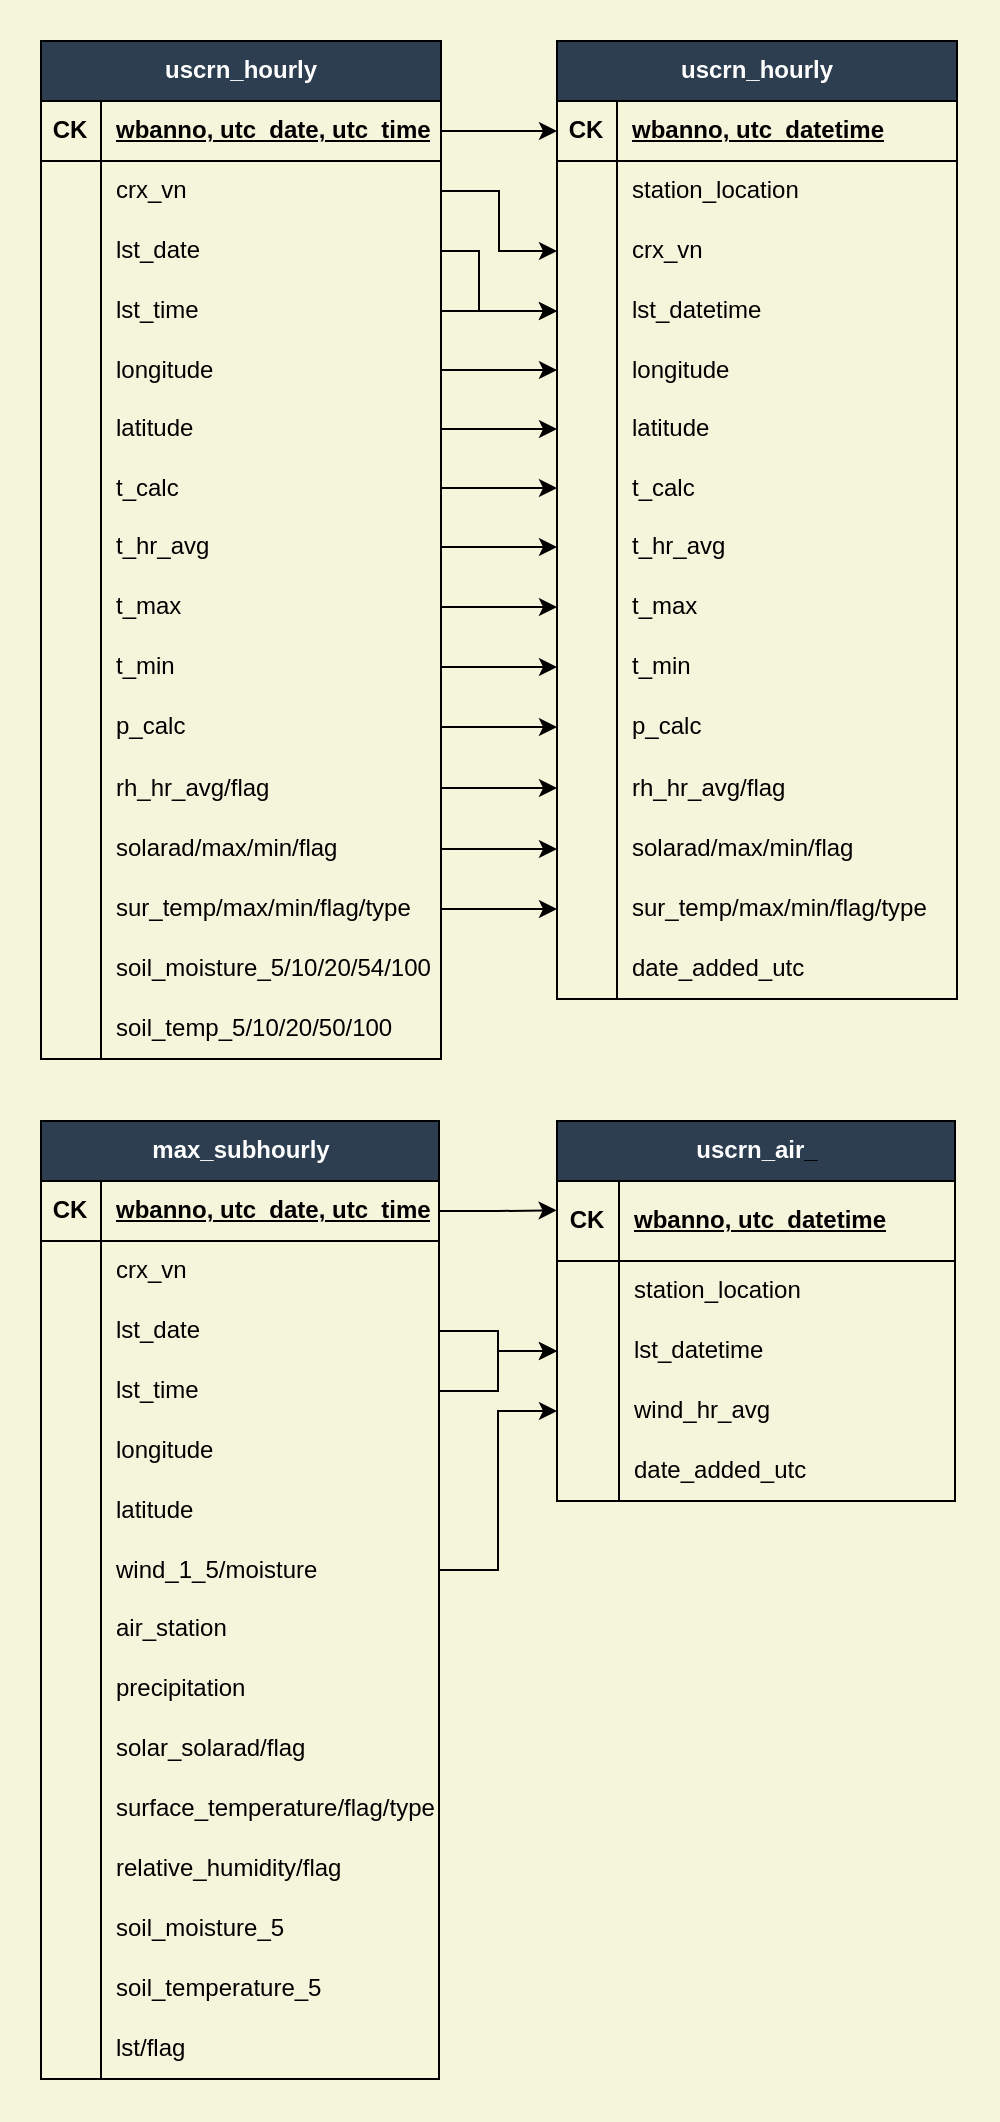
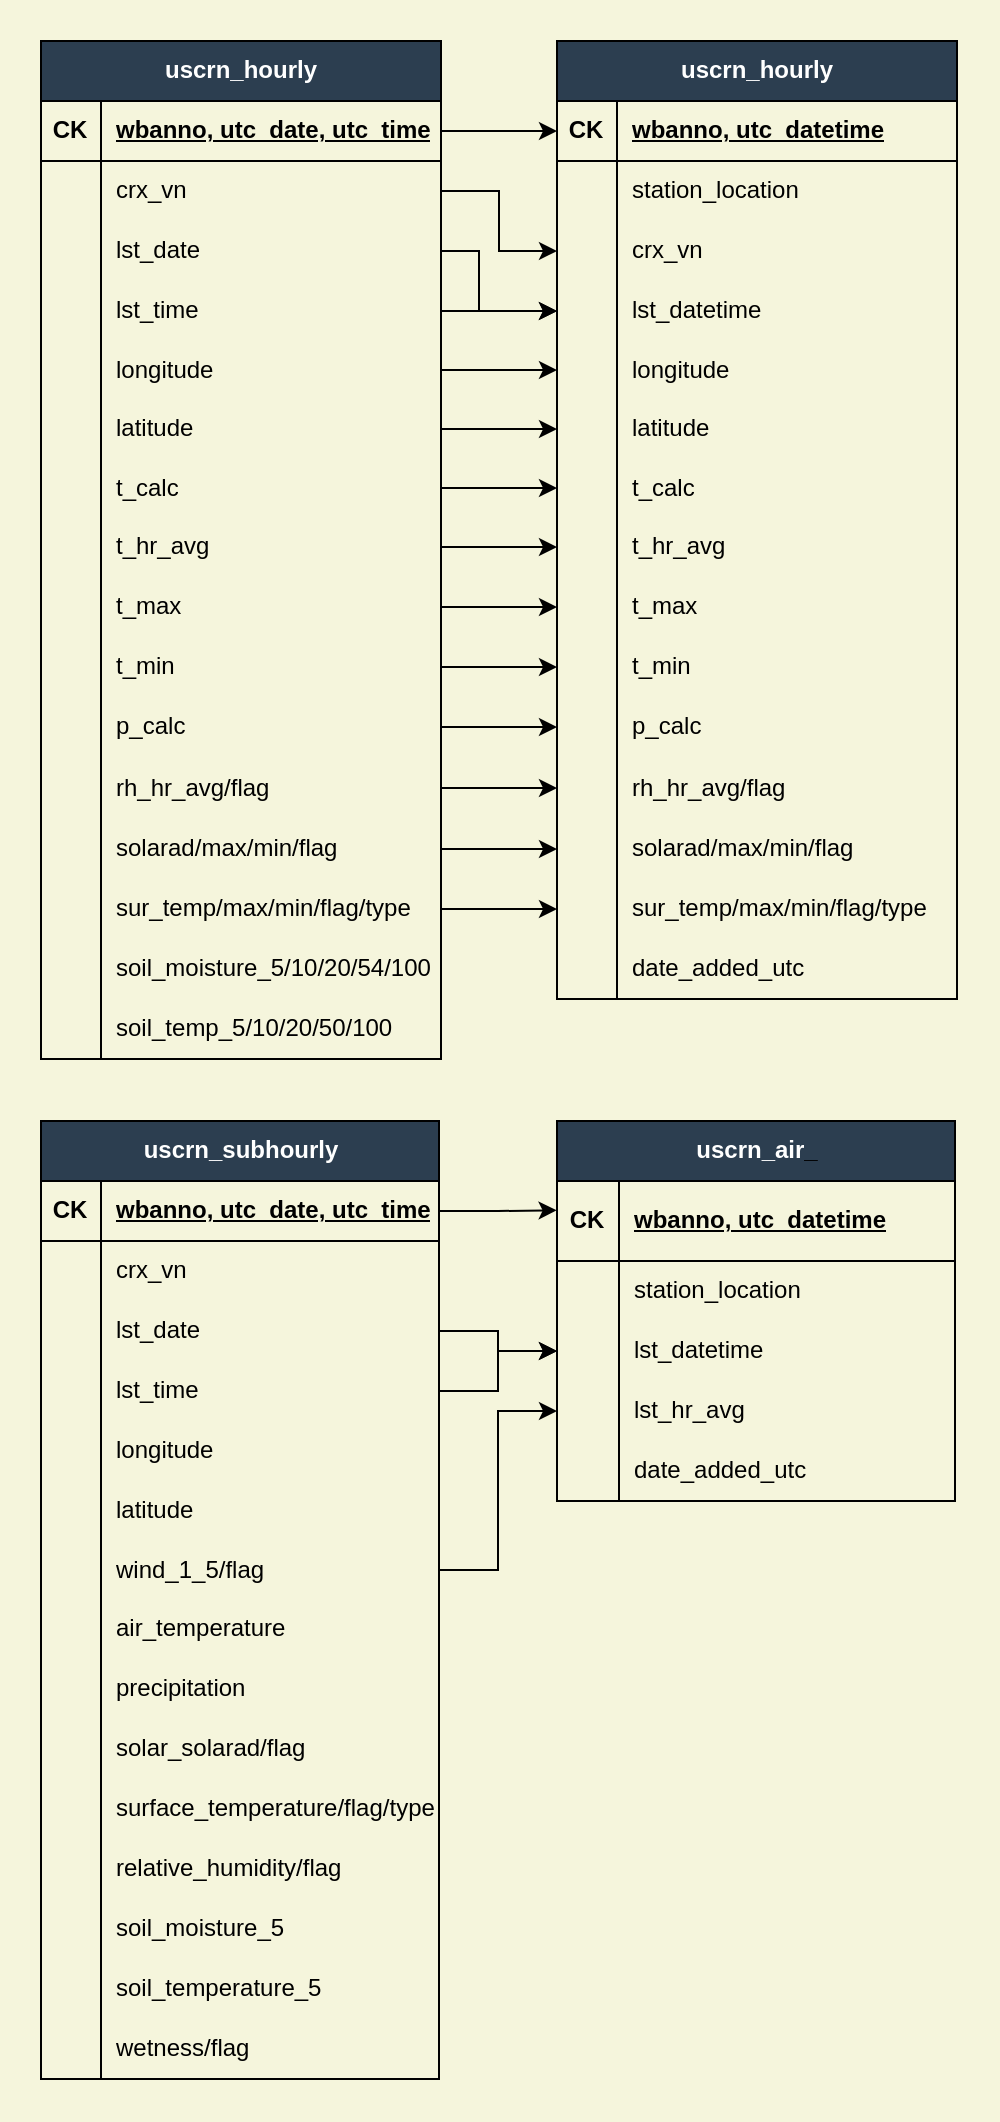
node "max_subhourly": label "max_subhourly" -> "uscrn_subhourly"
node "wind_hr_avg": label "wind_hr_avg" -> "lst_hr_avg"
node "wind_1_5/moisture": label "wind_1_5/moisture" -> "wind_1_5/flag"
node "air_station": label "air_station" -> "air_temperature"
node "lst/flag": label "lst/flag" -> "wetness/flag"
